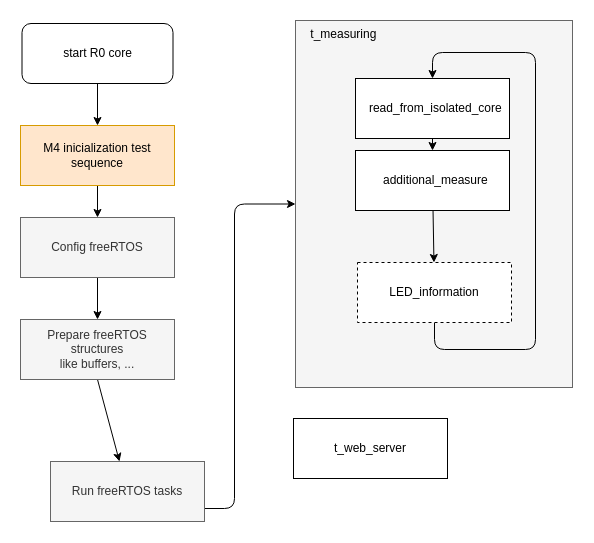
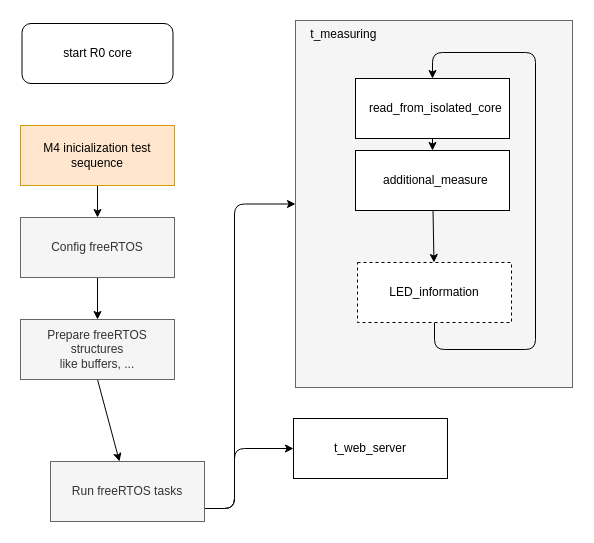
edge "start R0 core" -> "M4 inicialization test sequence": removed
edge "Run freeRTOS tasks" -> "t_web_server": added
